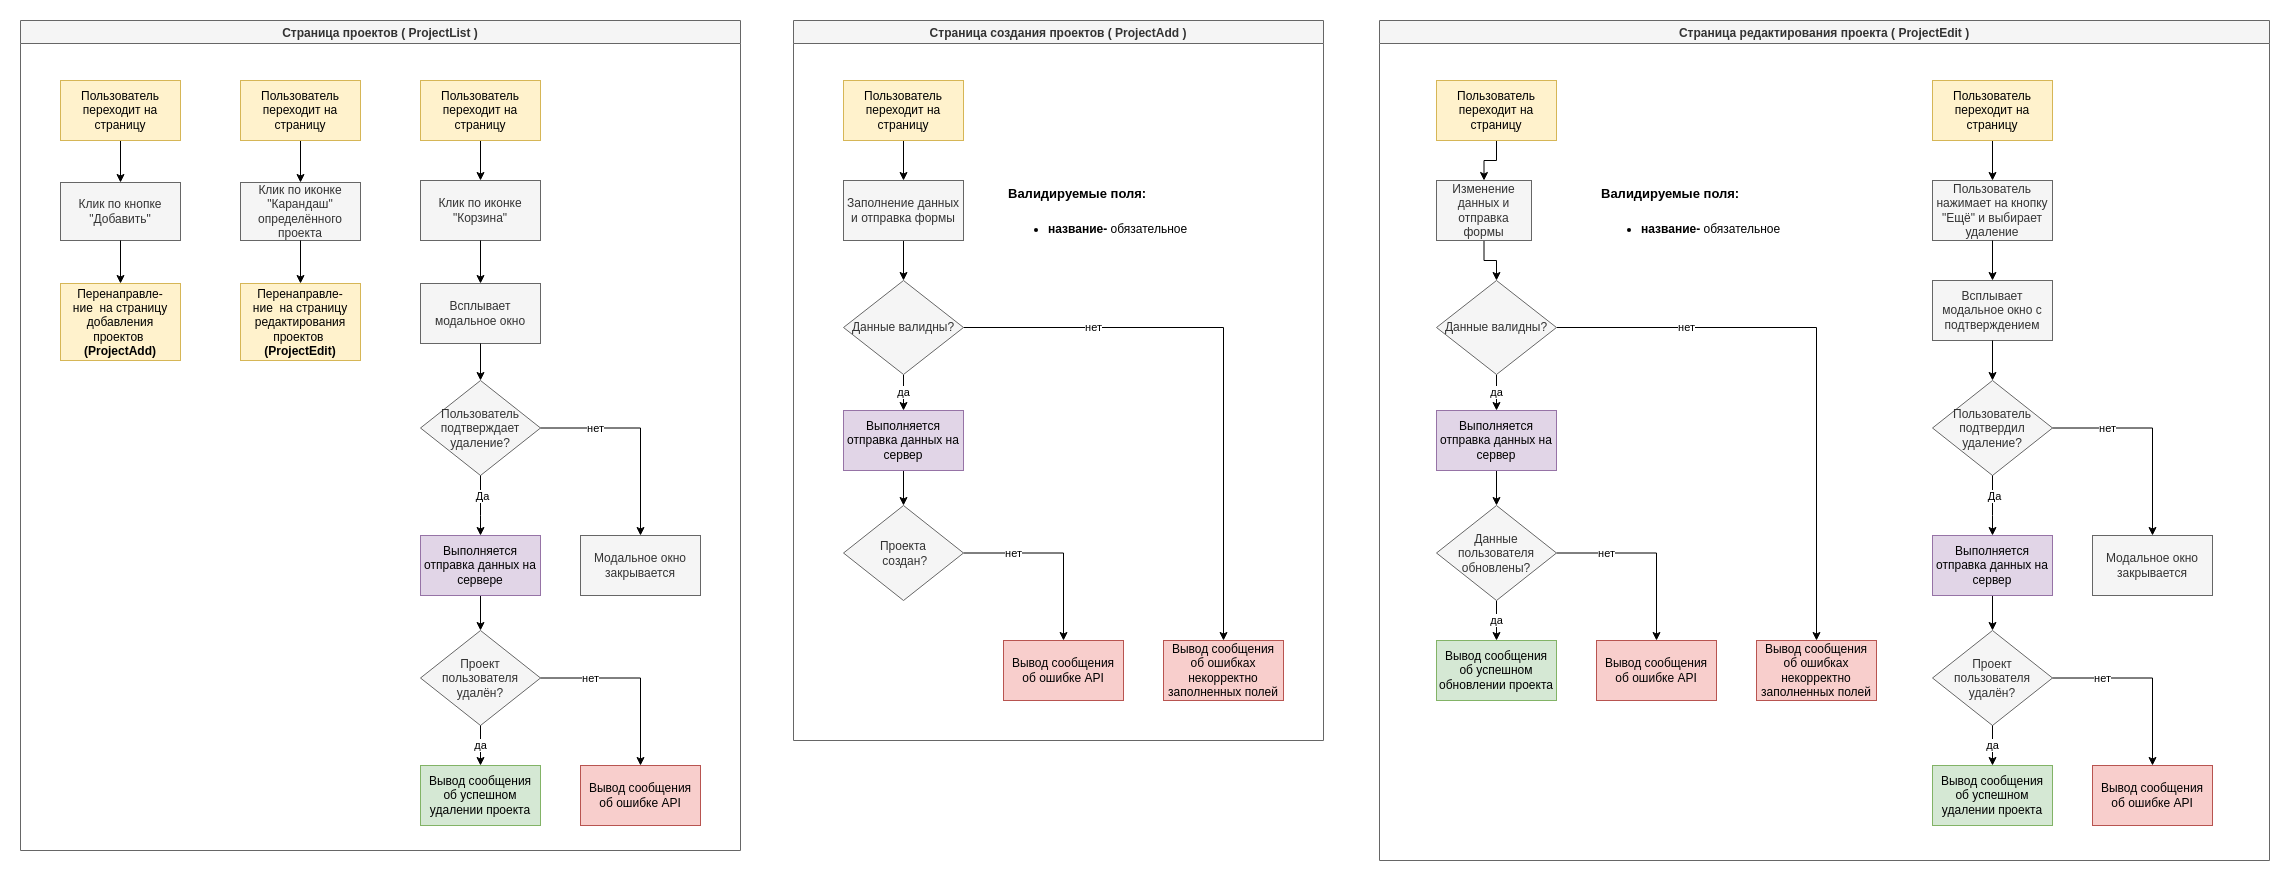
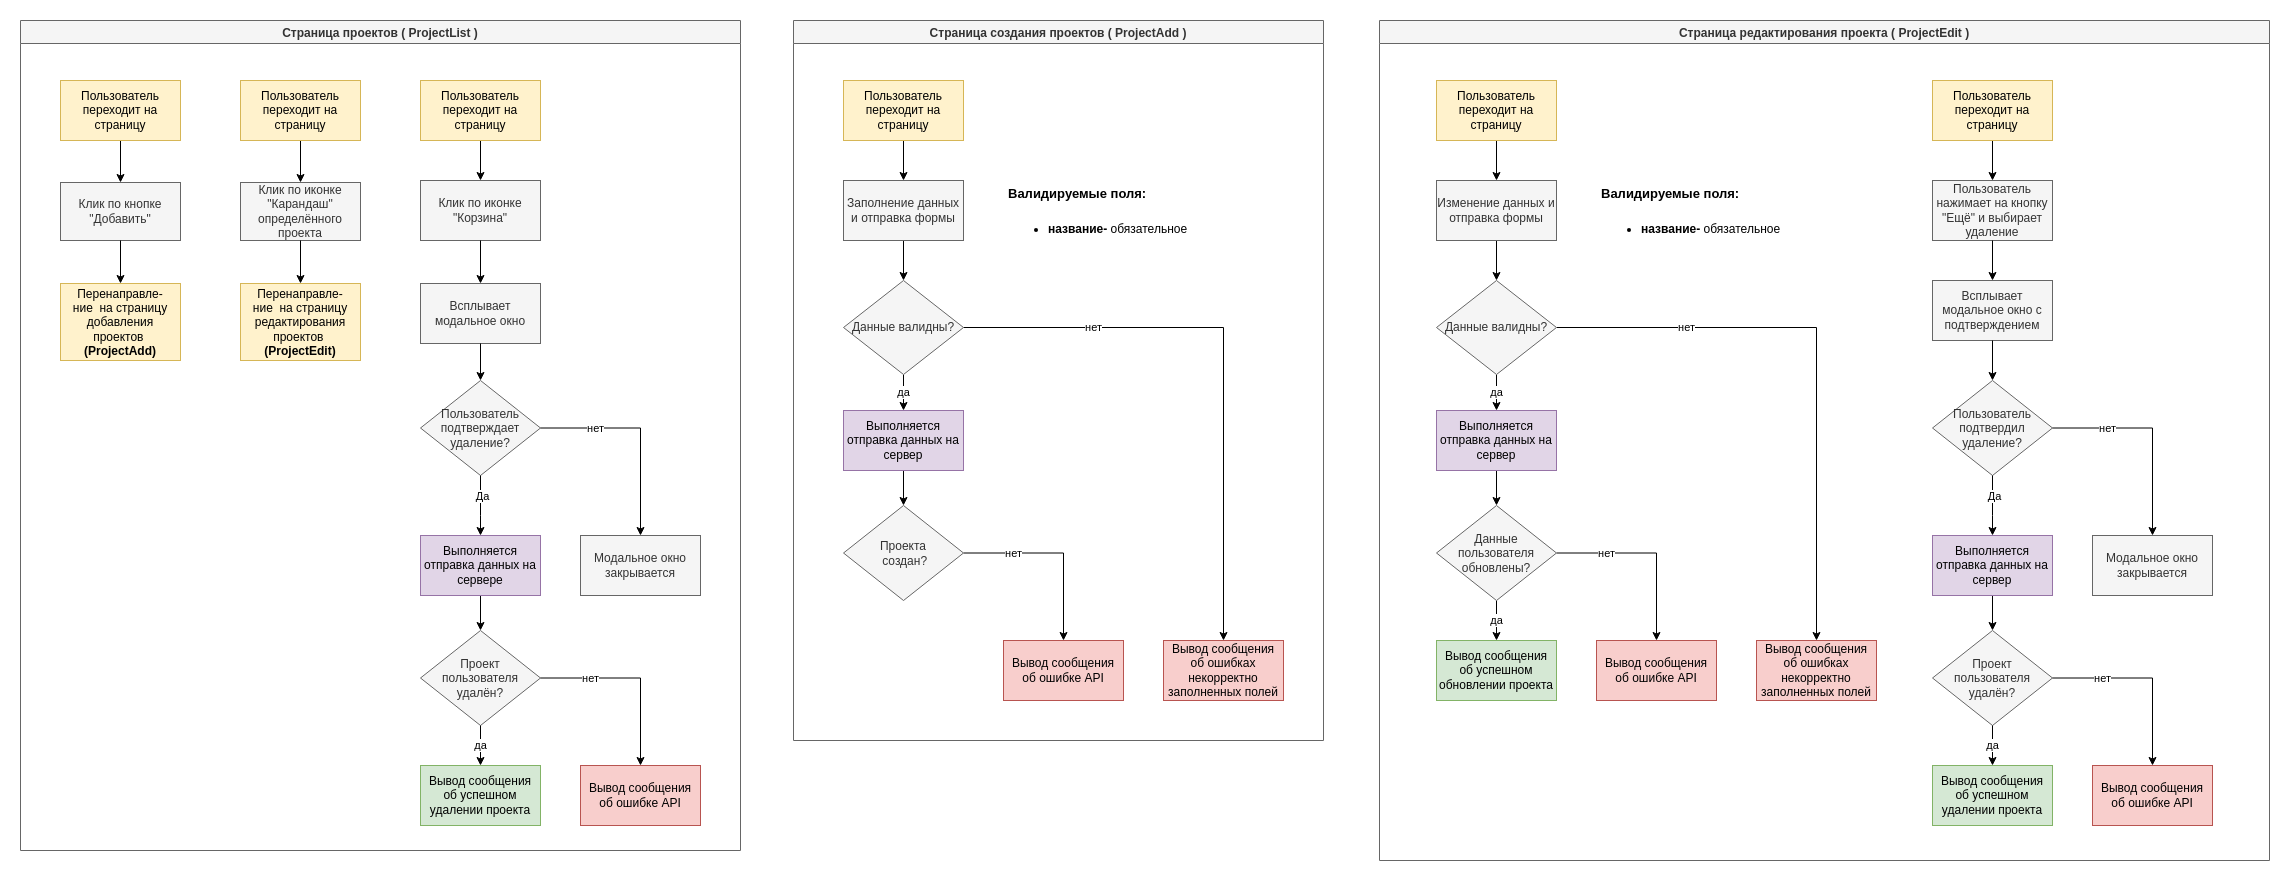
node "Изменение данных и отправка формы": size 95x60 -> 120x60
